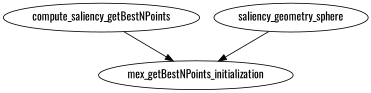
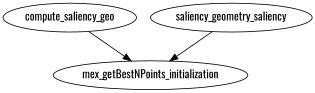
node "compute_saliency_getBestNPoints": label "compute_saliency_getBestNPoints" -> "compute_saliency_geo"
node "saliency_geometry_sphere": label "saliency_geometry_sphere" -> "saliency_geometry_saliency"
